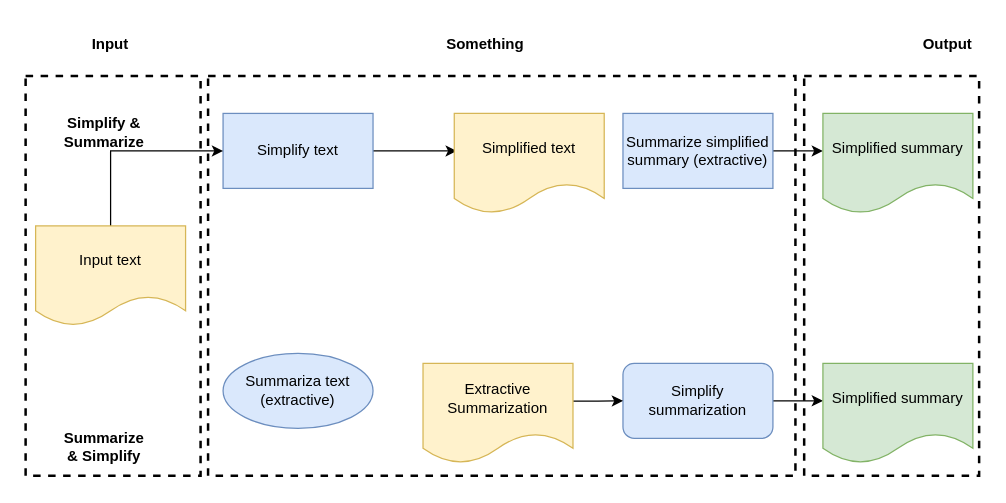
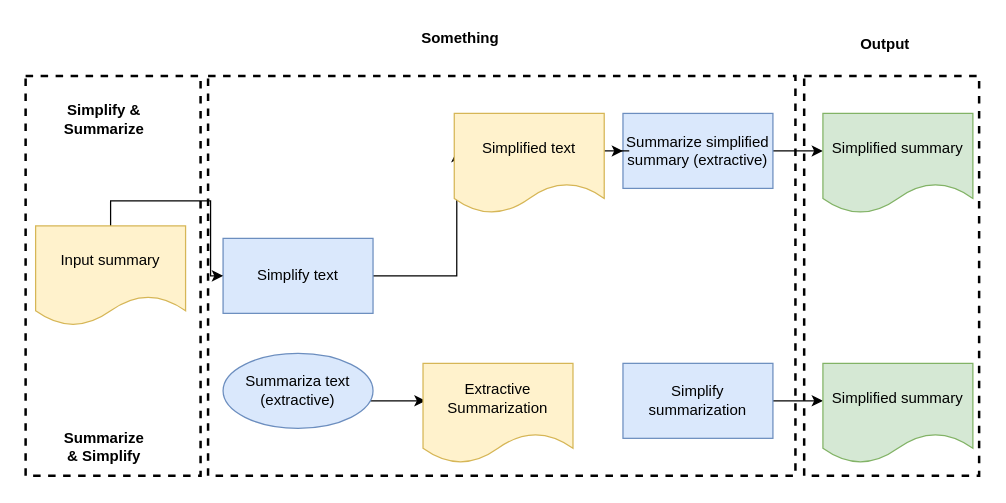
node "Input": removed
node "Something": moved (486, 44) -> (461, 38)
node "Output": moved (948, 44) -> (886, 44)
node "Simplify & Summarize": moved (104, 132) -> (104, 119)
node "Simplify text": moved (298, 151) -> (298, 276)
edge "Simplified text" -> "Summarize simplified summary (extractive)": added
node "Input text": label "Input text" -> "Input summary"
edge "Summariza text (extractive)" -> "Extractive Summarization": added
edge "Extractive Summarization" -> "Simplify summarization": removed
node "Simplify summarization": shape rounded rectangle -> rectangle
